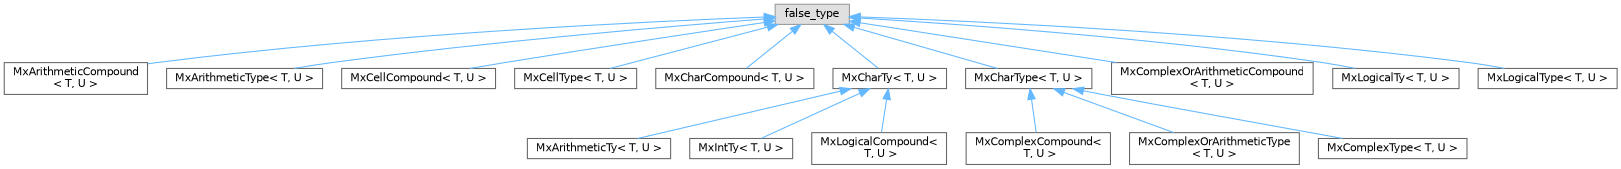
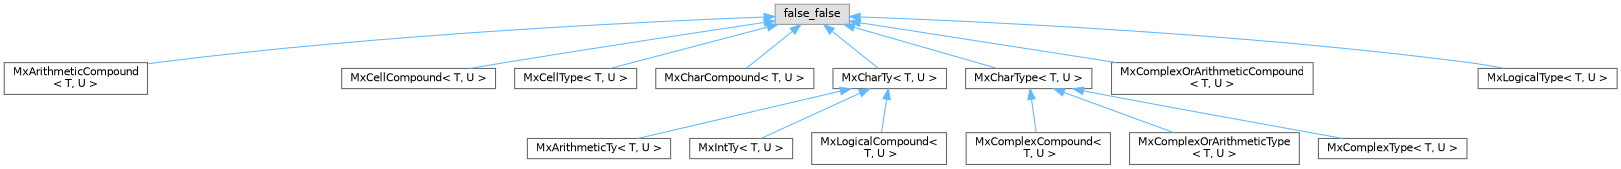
node "false_type": label "false_type" -> "false_false"
node "MxArithmeticType< T, U >": removed
node "MxLogicalTy< T, U >": removed
